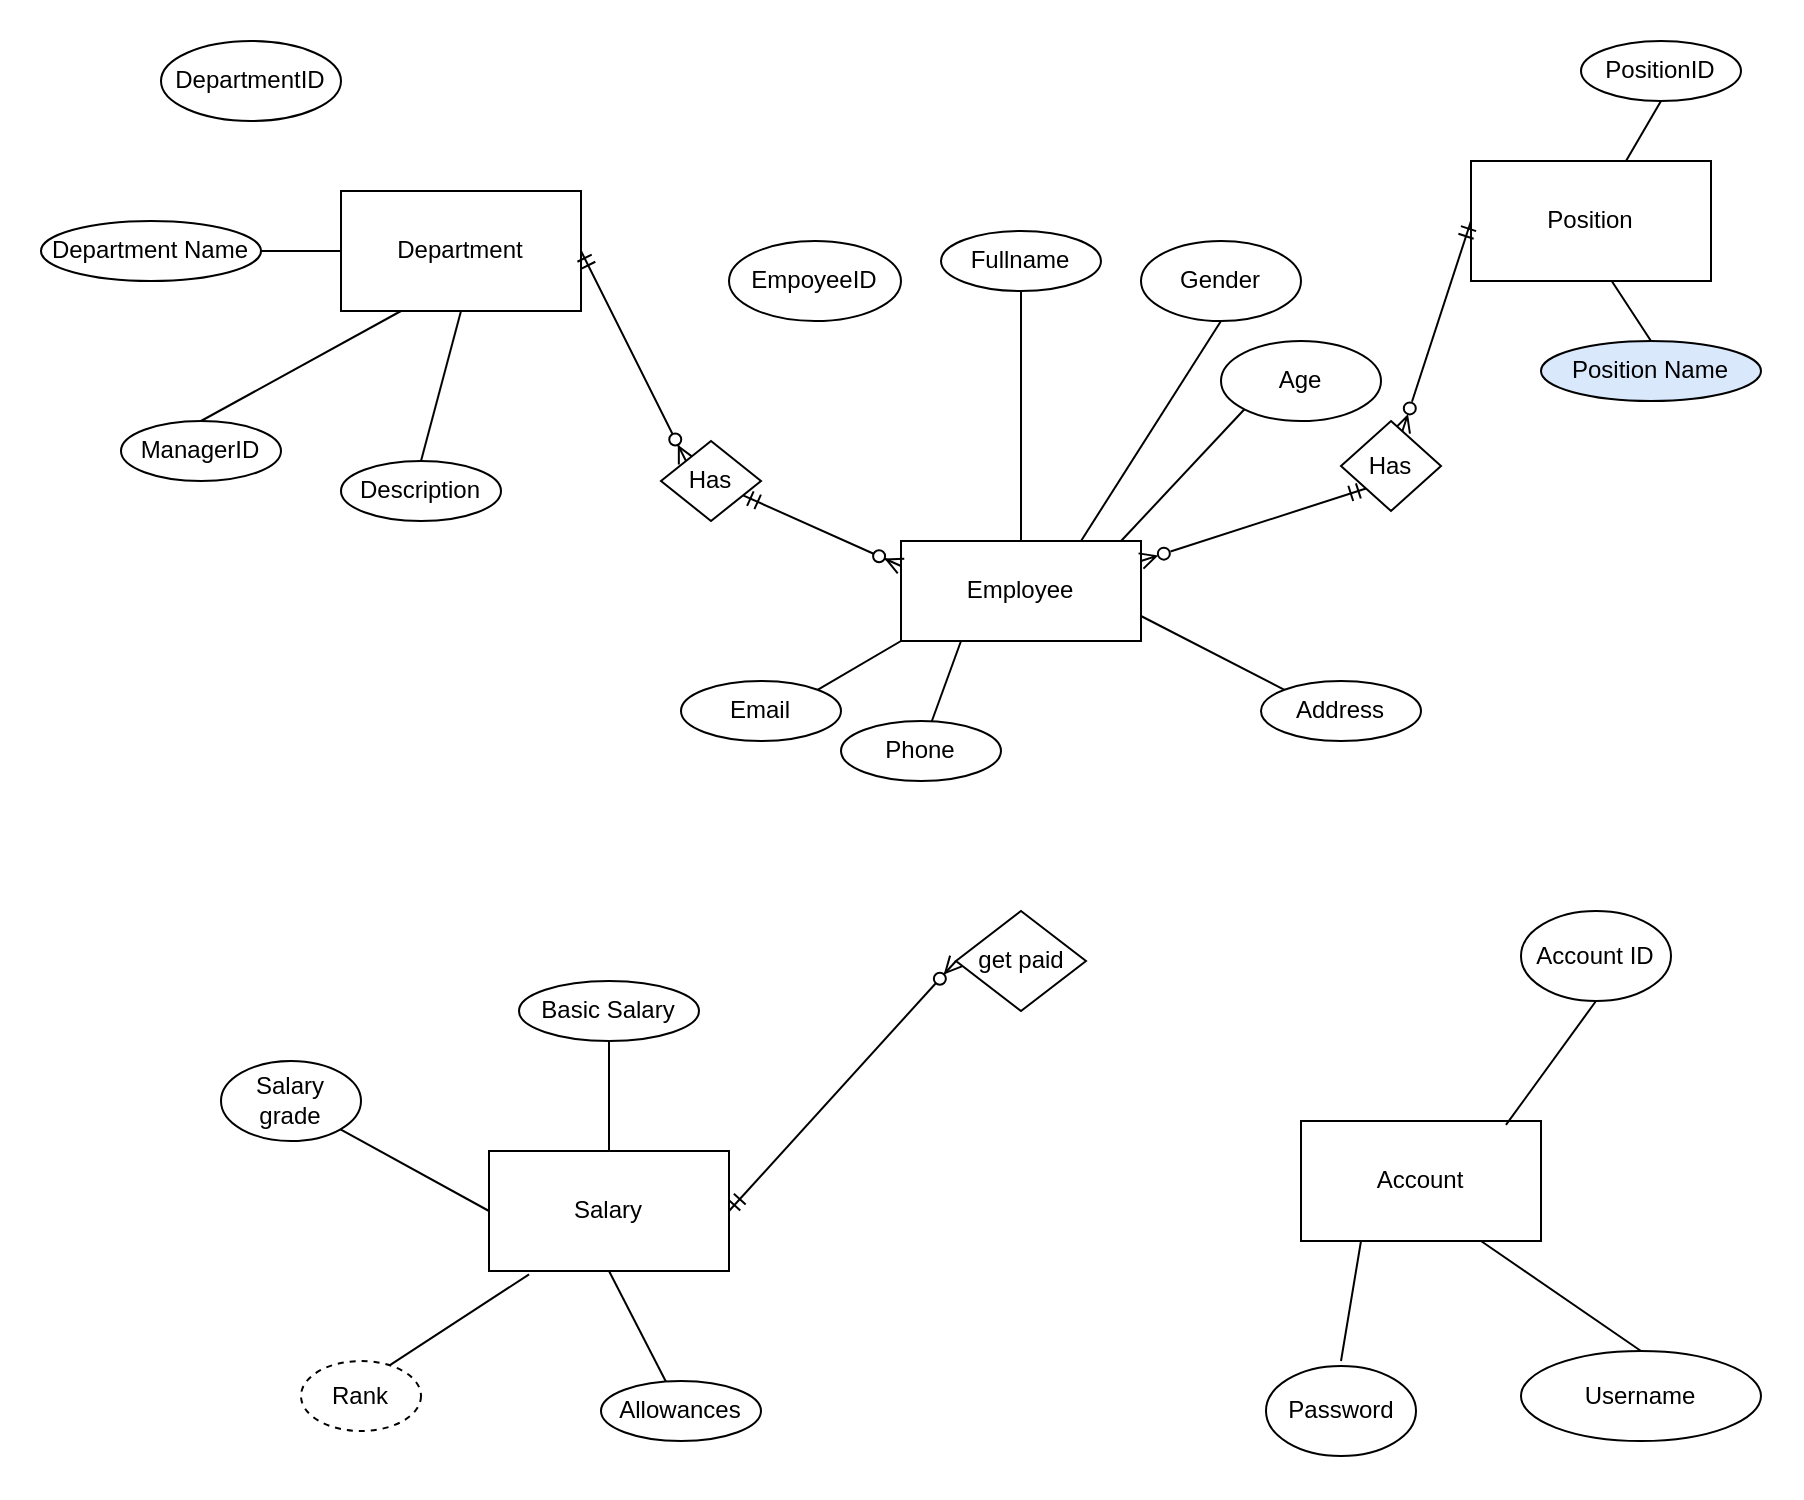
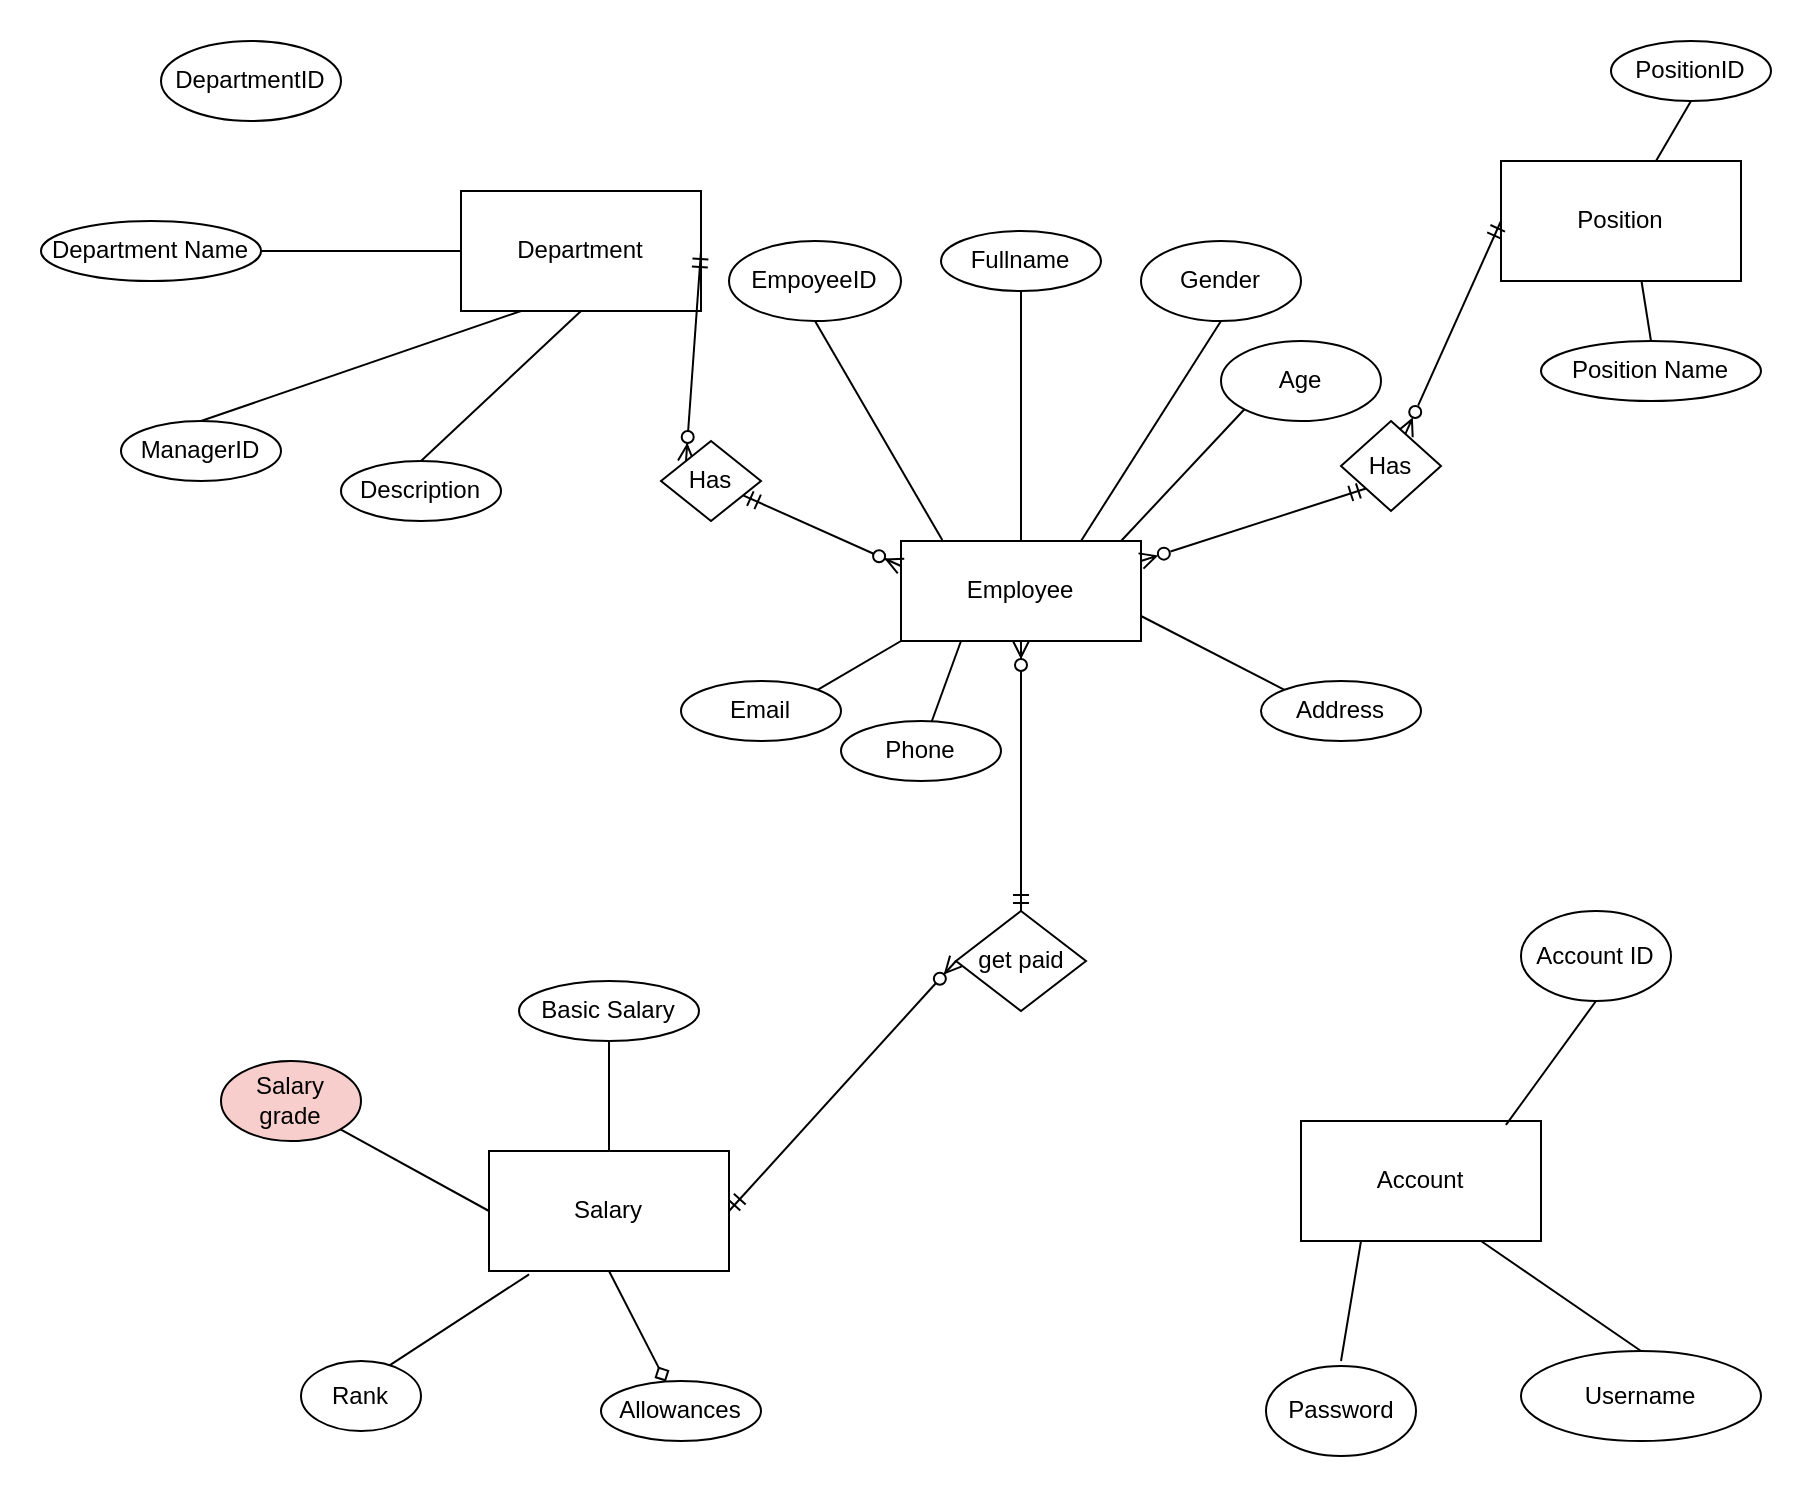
node "PositionID": moved (1661, 71) -> (1691, 71)
node "Position": moved (1591, 221) -> (1621, 221)
node "Department": moved (461, 251) -> (581, 251)
node "Position Name": fillcolor #dae8fc -> #ffffff
edge "EmpoyeeID" -- "Employee": added
edge "Employee" -- "get paid": added
node "Salary grade": fillcolor #ffffff -> #f8cecc
edge "Salary" -- "Allowances": arrowhead none -> diamond
node "Rank": style dashed -> solid
